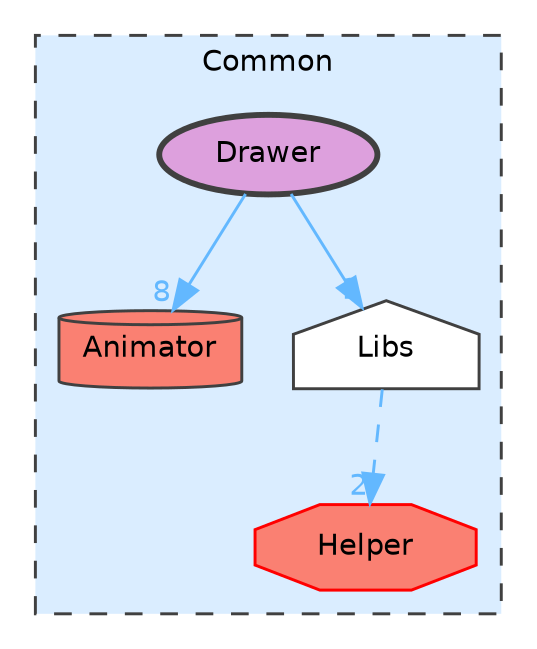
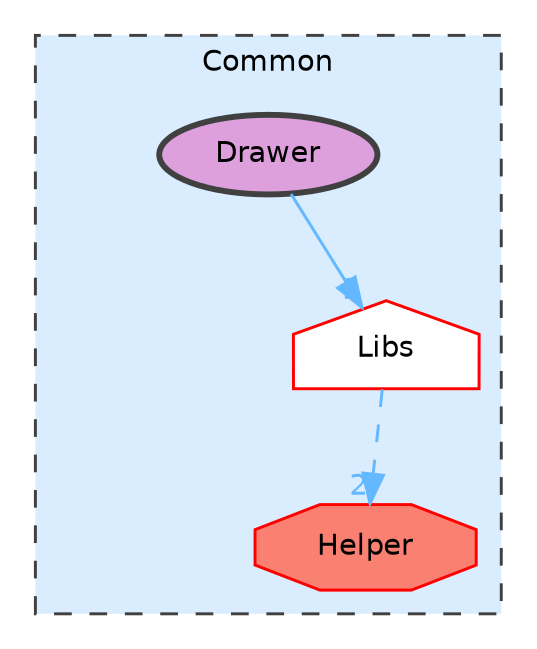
node "Animator": removed
node "Libs": color grey25 -> red
